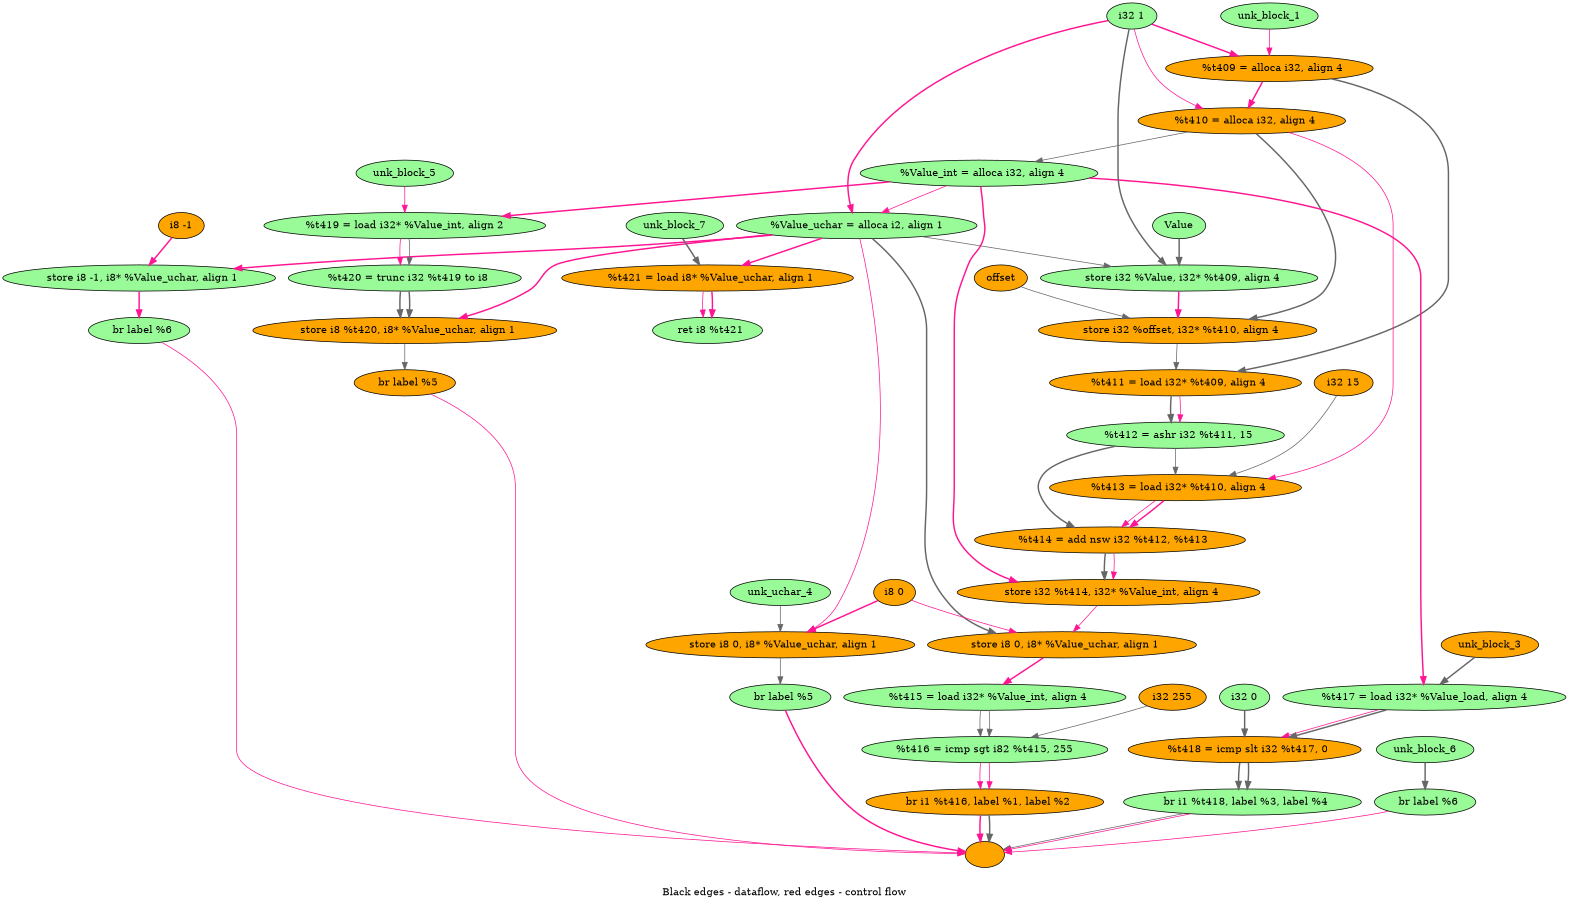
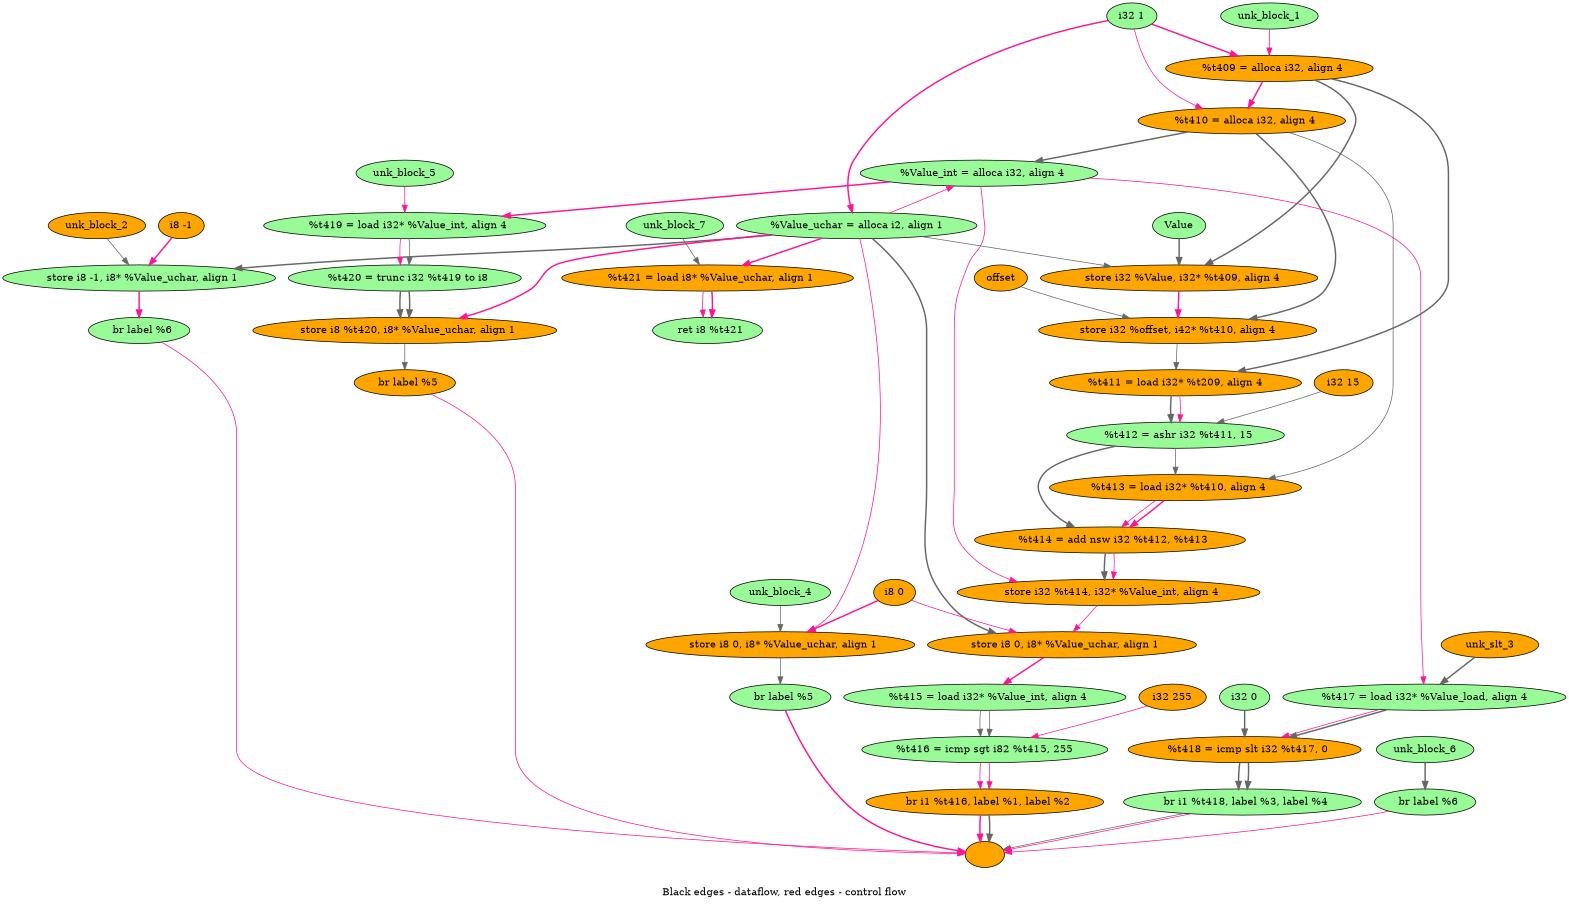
edge "%t410 = alloca i32, align 4" -> "%Value_int = alloca i32, align 4": style solid -> bold
edge "i32 1" -> "store i32 %Value, i32* %t409, align 4": now "%t409 = alloca i32, align 4" -> "store i32 %Value, i32* %t409, align 4"
edge "%Value_int = alloca i32, align 4" -> "%Value_uchar = alloca i2, align 1": reversed
node "unk_block_2": added
node "%t419 = load i32* %Value_int, align 2": label "%t419 = load i32* %Value_int, align 2" -> "%t419 = load i32* %Value_int, align 4"
edge "unk_block_7" -> "%t421 = load i8* %Value_uchar, align 1": style bold -> solid
edge "%Value_uchar = alloca i2, align 1" -> "store i8 -1, i8* %Value_uchar, align 1": color deeppink -> gray40
node "store i32 %Value, i32* %t409, align 4": fillcolor palegreen -> orange
edge "%Value_int = alloca i32, align 4" -> "%t417 = load i32* %Value_load, align 4": style bold -> solid
edge "%t410 = alloca i32, align 4" -> "%t413 = load i32* %t410, align 4": color deeppink -> gray40
node "store i32 %offset, i32* %t410, align 4": label "store i32 %offset, i32* %t410, align 4" -> "store i32 %offset, i42* %t410, align 4"
node "%t411 = load i32* %t409, align 4": label "%t411 = load i32* %t409, align 4" -> "%t411 = load i32* %t209, align 4"
edge "%Value_int = alloca i32, align 4" -> "store i32 %t414, i32* %Value_int, align 4": style bold -> solid
edge "i32 15" -> "%t413 = load i32* %t410, align 4": now "i32 15" -> "%t412 = ashr i32 %t411, 15"
node "unk_uchar_4": label "unk_uchar_4" -> "unk_block_4"
node "unk_block_3": label "unk_block_3" -> "unk_slt_3"
edge "i32 255" -> "%t416 = icmp sgt i82 %t415, 255": color gray40 -> deeppink
